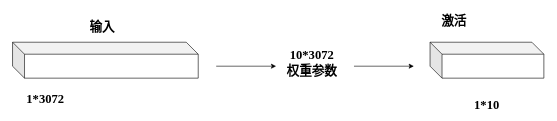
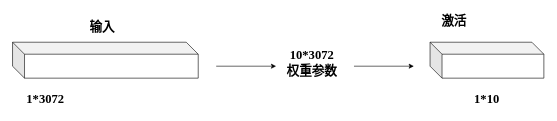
node "1*10": moved (488, 105) -> (488, 99)
